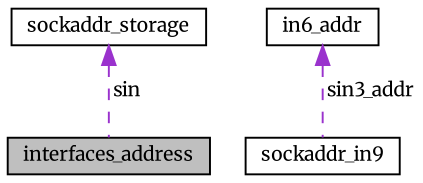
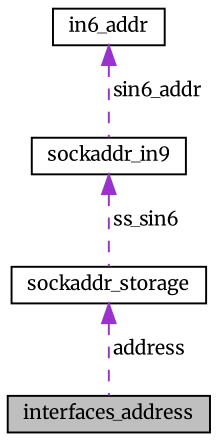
edge "interfaces_address" -> "sockaddr_storage": label " sin" -> " address"
edge "sockaddr_in9" -> "in6_addr": label " sin3_addr" -> " sin6_addr"
edge "sockaddr_storage" -> "sockaddr_in9": added, label "ss_sin6"
